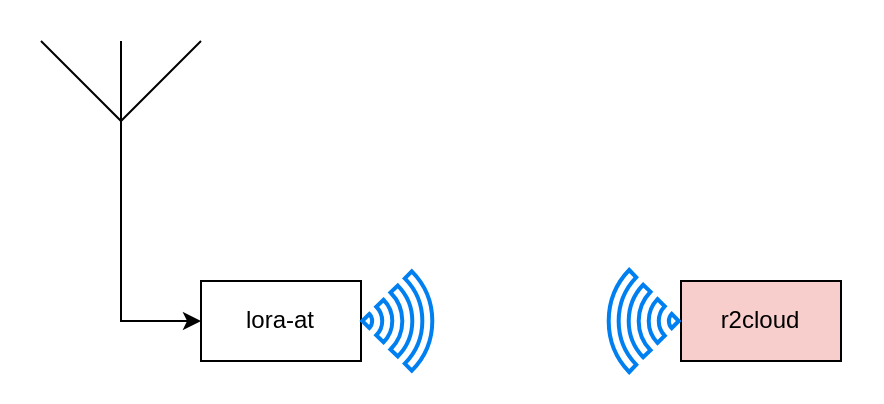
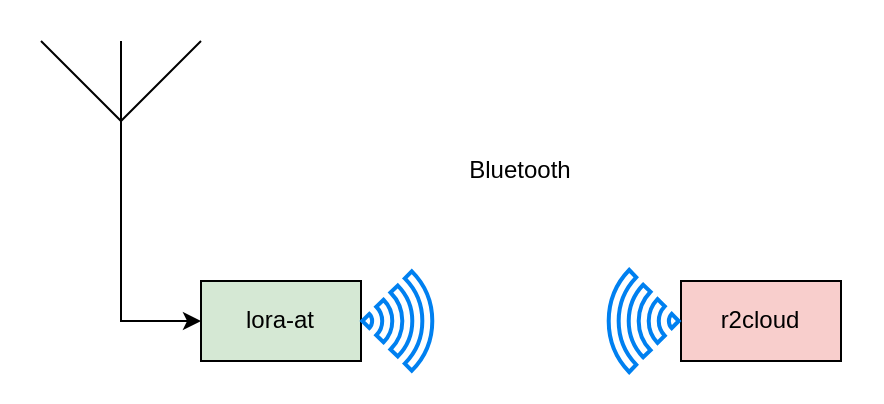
node "Bluetooth": added
node "lora-at": fillcolor #ffffff -> #d5e8d4
